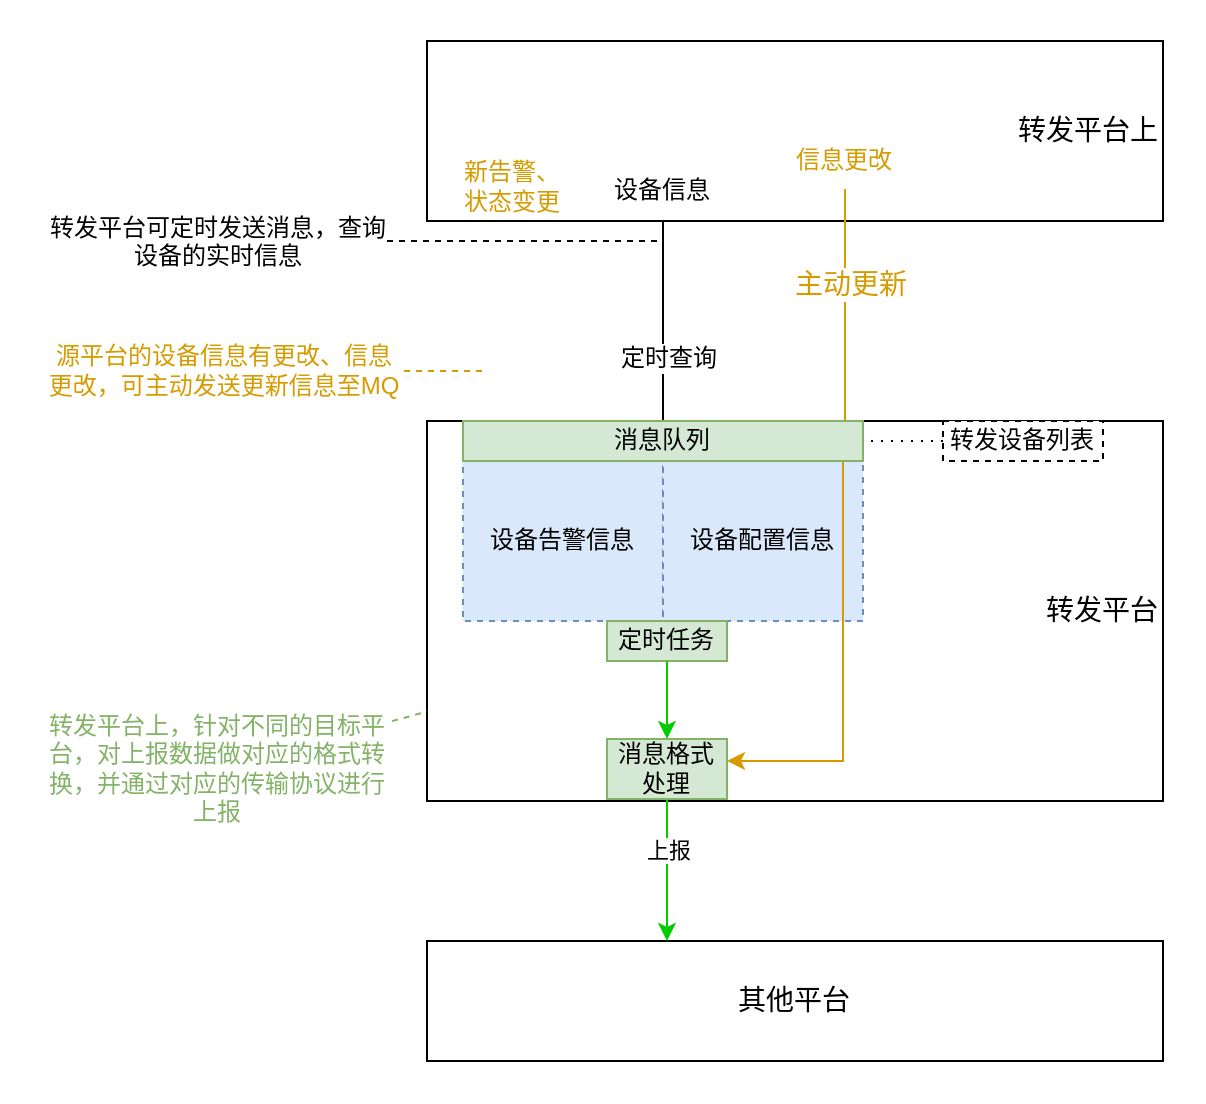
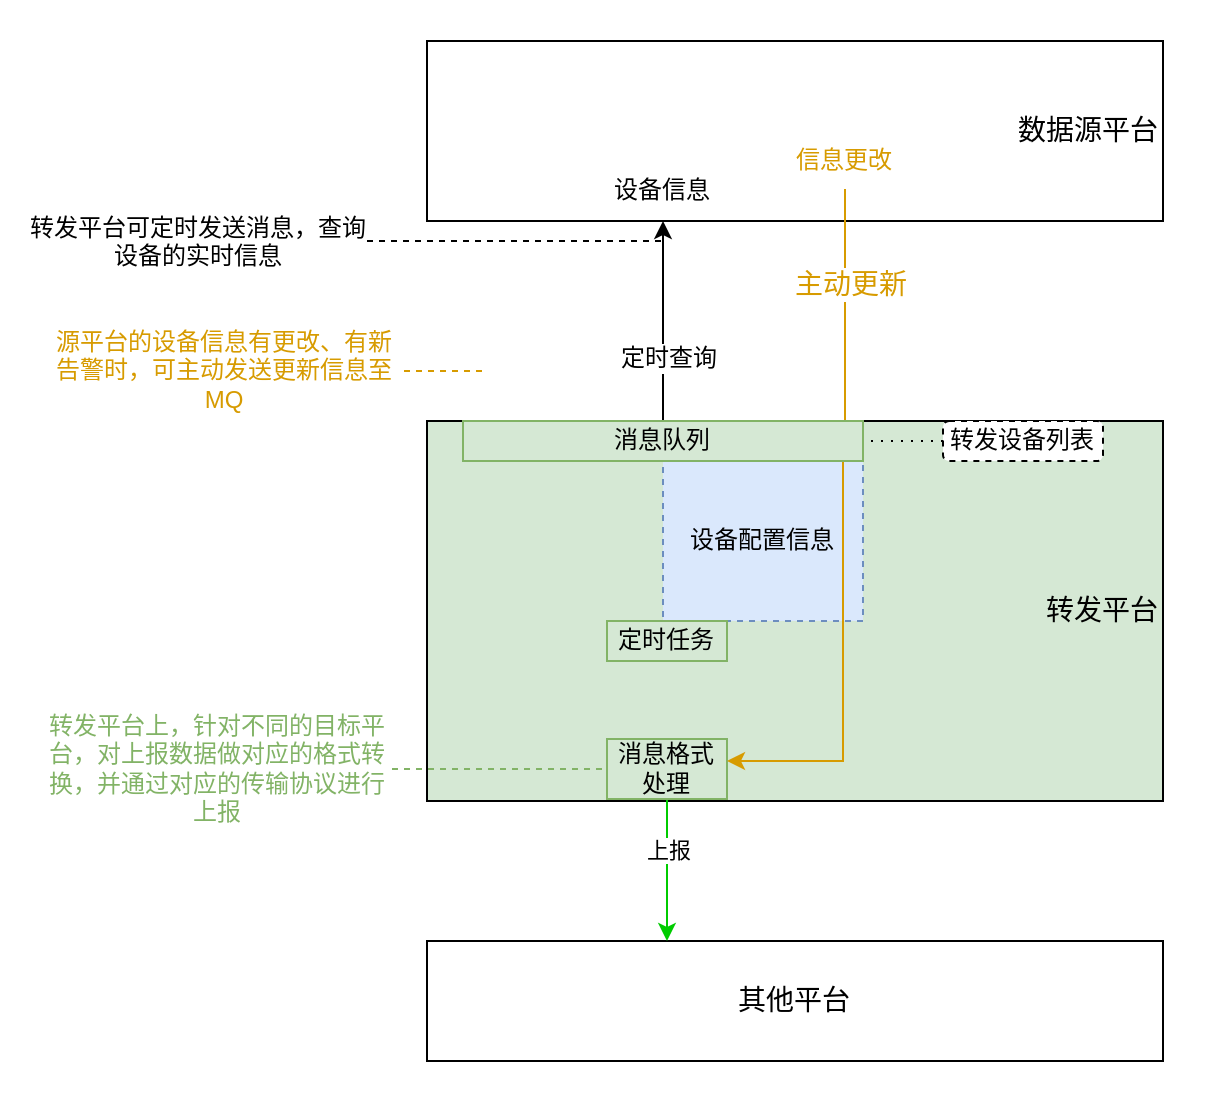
node "转发平台上": label "转发平台上" -> "数据源平台"
node "新告警、状态变更": removed
edge "设备信息" -- "消息队列": arrowhead none -> classic
node "转发平台可定时发送消息，查询设备的实时信息": moved (217, 241) -> (197, 241)
node "源平台的设备信息有更改、信息更改，可主动发送更新信息至MQ": label "源平台的设备信息有更改、信息更改，可主动发送更新信息至MQ" -> "源平台的设备信息有更改、有新告警时，可主动发送更新信息至MQ"
node "转发设备列表": shape rectangle -> rounded rectangle
node "设备告警信息": removed
node "转发平台": fillcolor #ffffff -> #d5e8d4
edge "定时任务" -> "消息格式处理": removed
edge "转发平台" -- "转发平台上，针对不同的目标平台，对上报数据做对应的格式转换，并通过对应的传输协议进行上报": now "消息格式处理" -- "转发平台上，针对不同的目标平台，对上报数据做对应的格式转换，并通过对应的传输协议进行上报"
